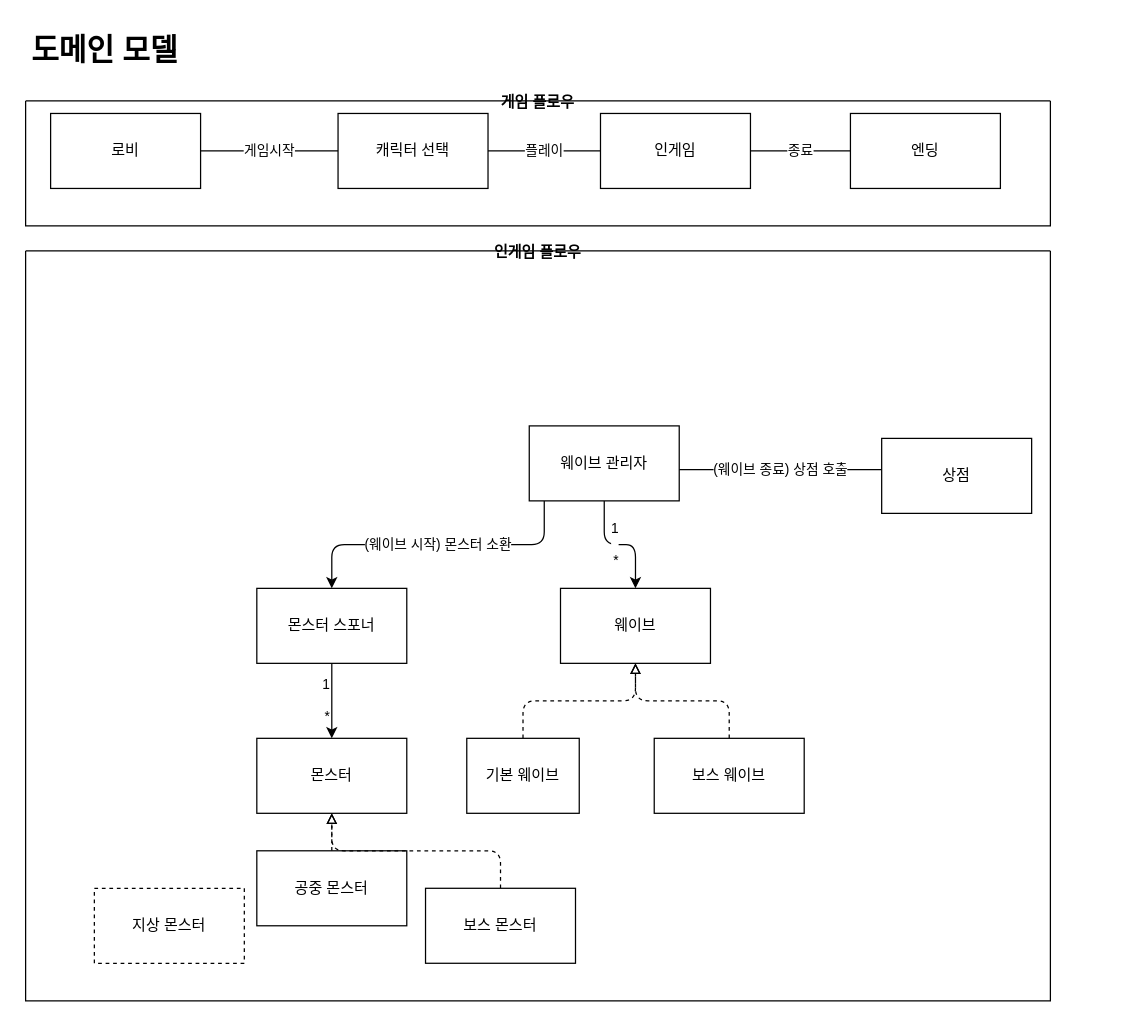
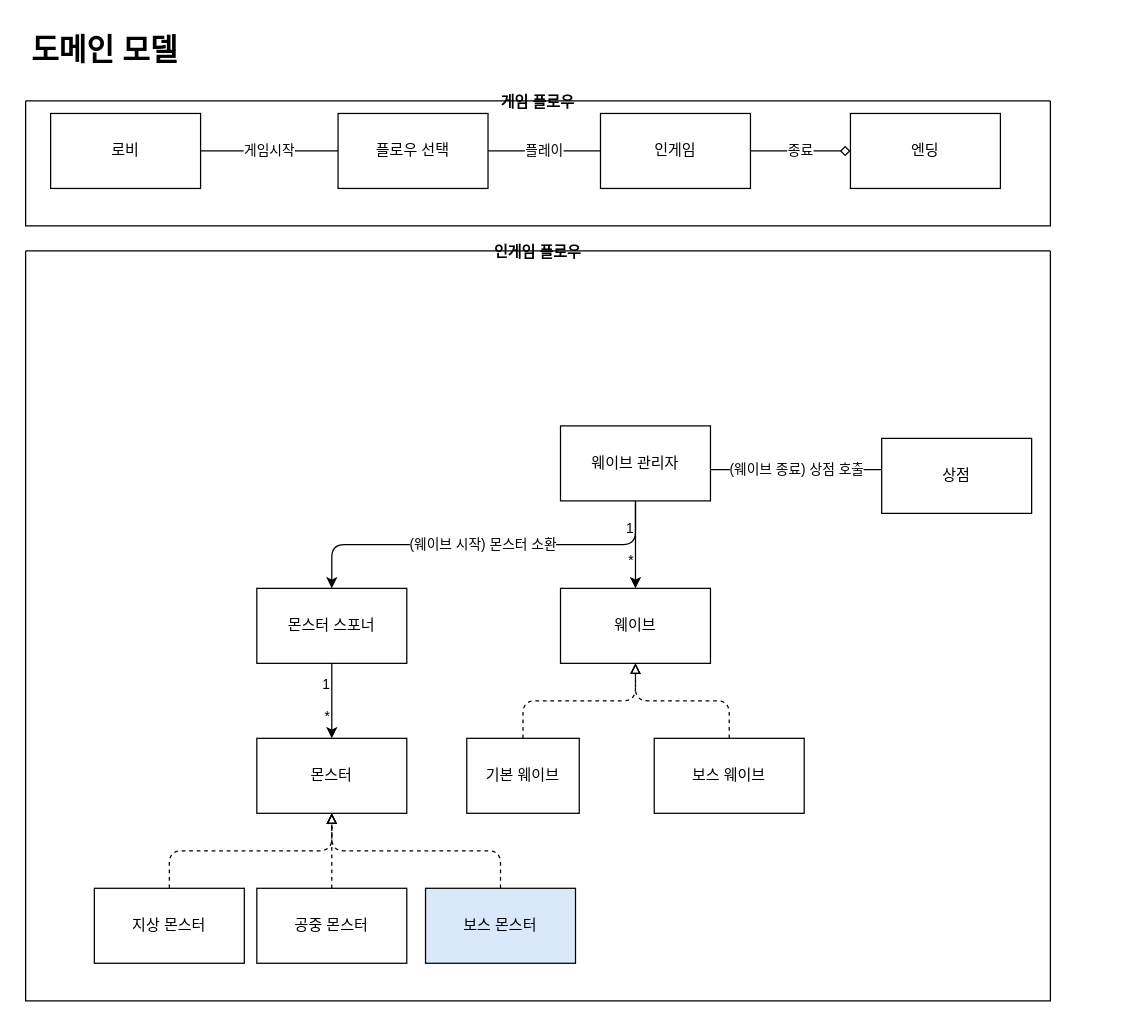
node "캐릭터 선택": label "캐릭터 선택" -> "플로우 선택"
edge "인게임" -- "엔딩": arrowhead none -> diamond
node "웨이브 관리자": moved (604, 463) -> (636, 463)
edge "지상 몬스터" -> "몬스터": added
node "공중 몬스터": moved (332, 888) -> (332, 926)
node "지상 몬스터": style dashed -> solid
node "보스 몬스터": fillcolor #ffffff -> #dae8fc
